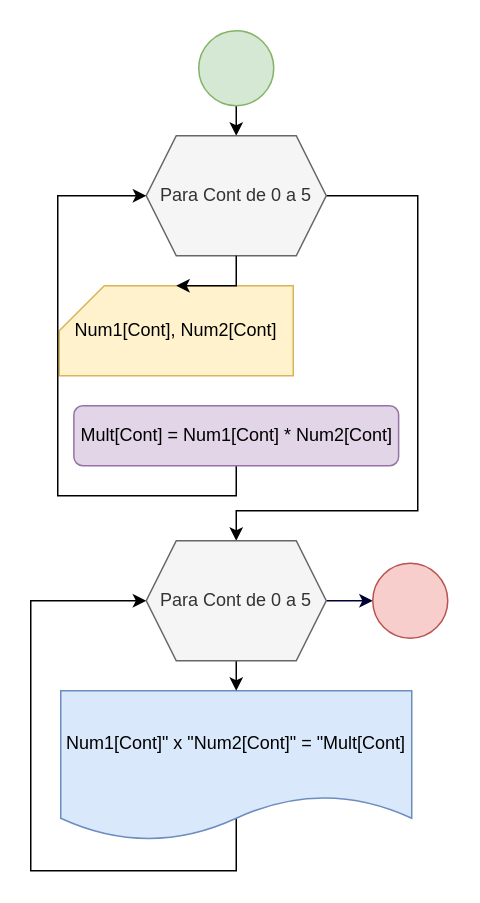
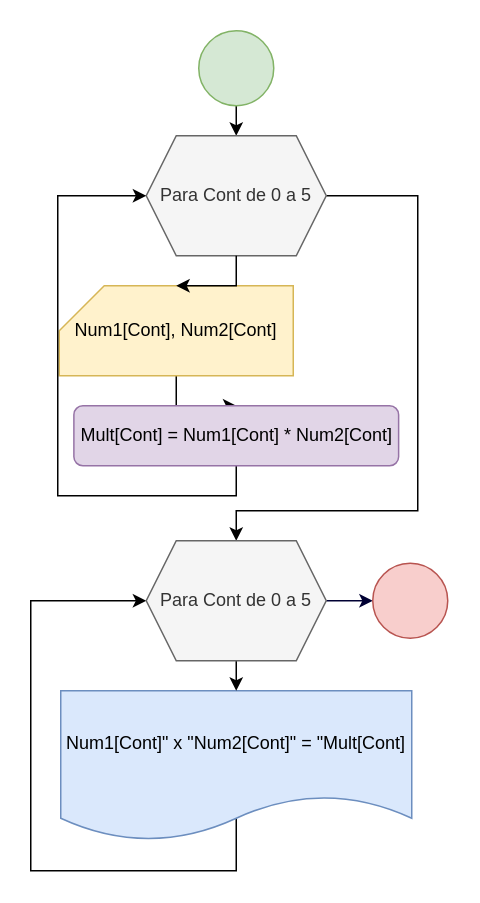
edge "Num1[Cont], Num2[Cont]" -> "Mult[Cont] = Num1[Cont] * Num2[Cont]": added
